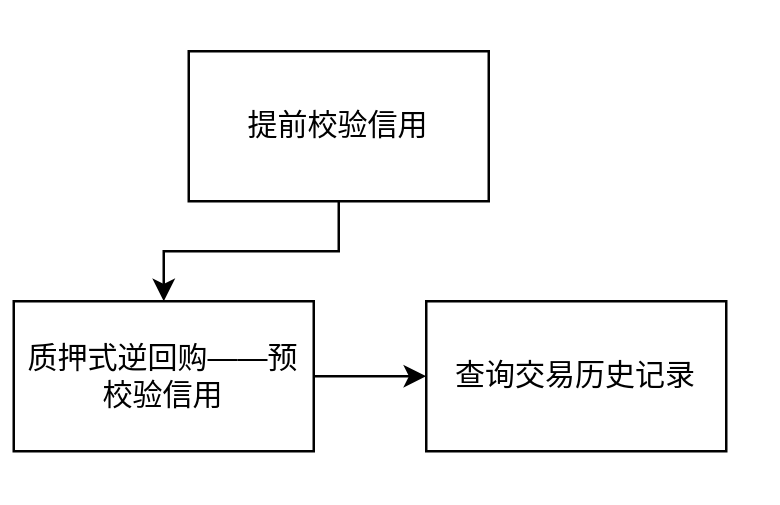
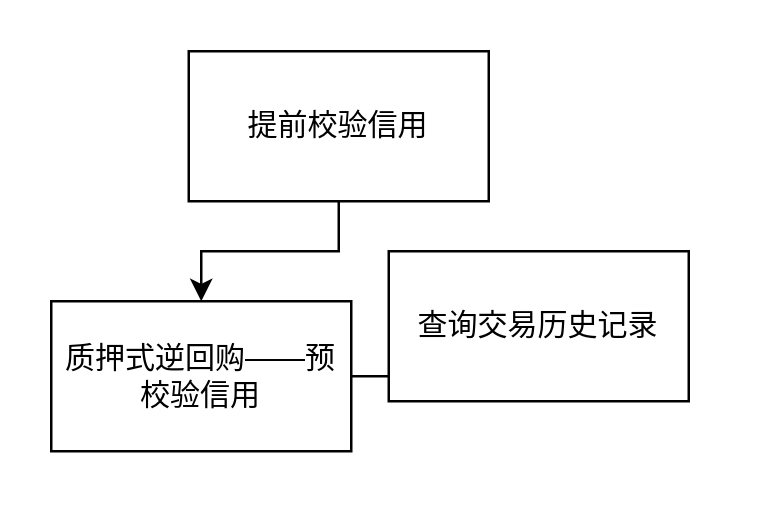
node "质押式逆回购——预校验信用": moved (164, 376) -> (201, 376)
node "查询交易历史记录": moved (576, 376) -> (539, 326)
